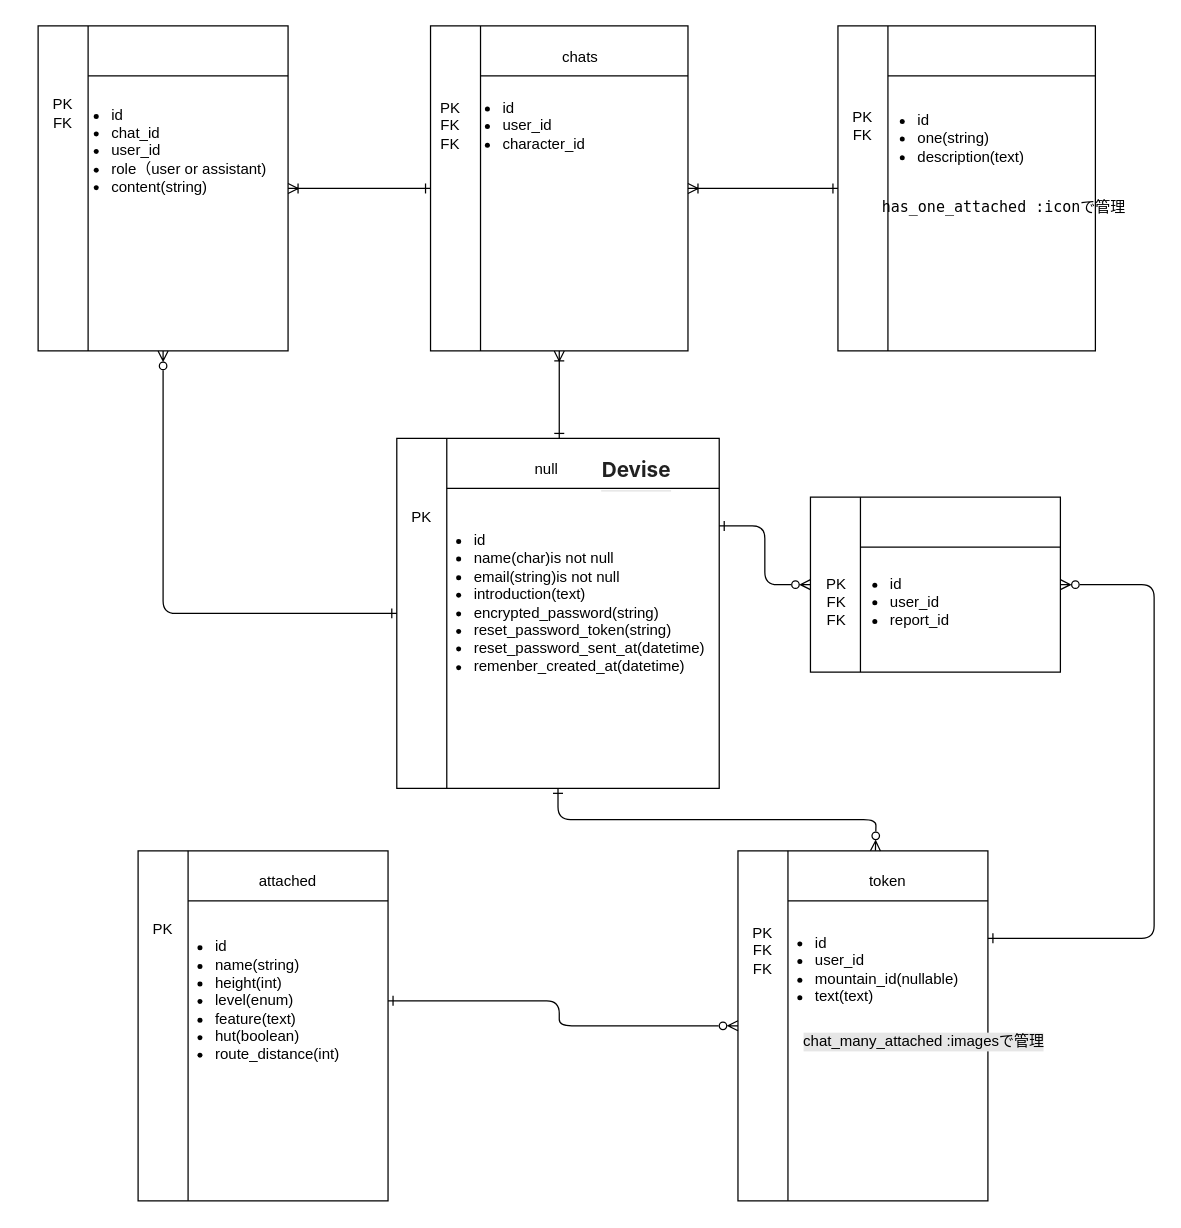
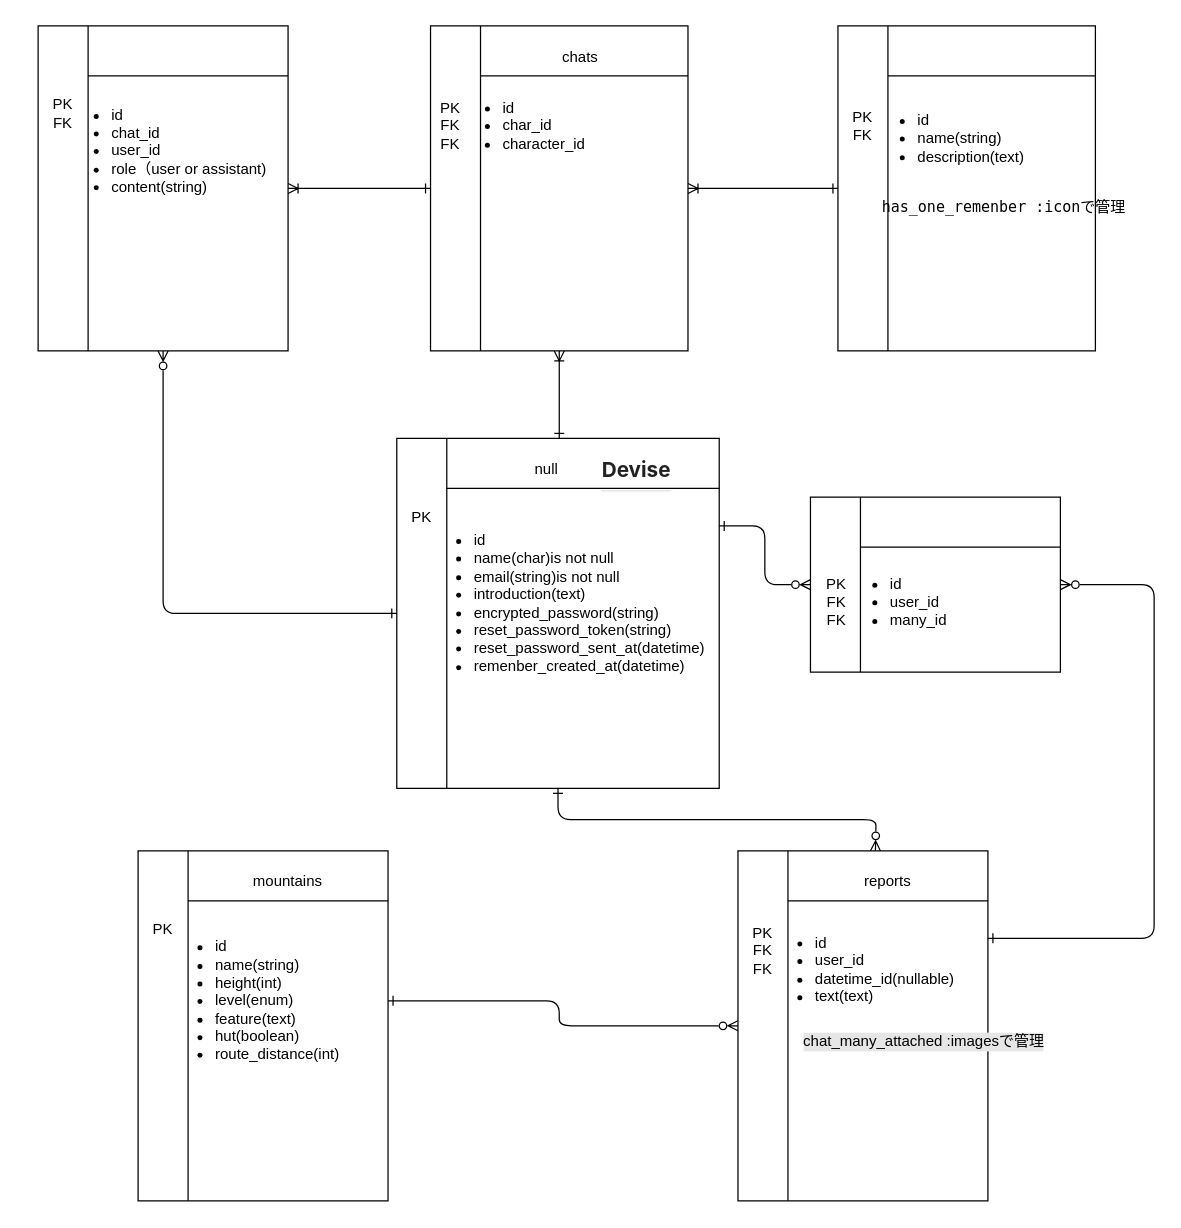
node "id user_id character_id": label "id user_id character_id" -> "id char_id character_id"
node "id one(string) description(text)": label "id one(string) description(text)" -> "id name(string) description(text)"
node "has_one_attached :iconで管理": label "has_one_attached :iconで管理" -> "has_one_remenber :iconで管理"
node "id user_id report_id": label "id user_id report_id" -> "id user_id many_id"
node "attached": label "attached" -> "mountains"
node "token": label "token" -> "reports"
node "id user_id mountain_id(nullable) text(text)": label "id user_id mountain_id(nullable) text(text)" -> "id user_id datetime_id(nullable) text(text)"
